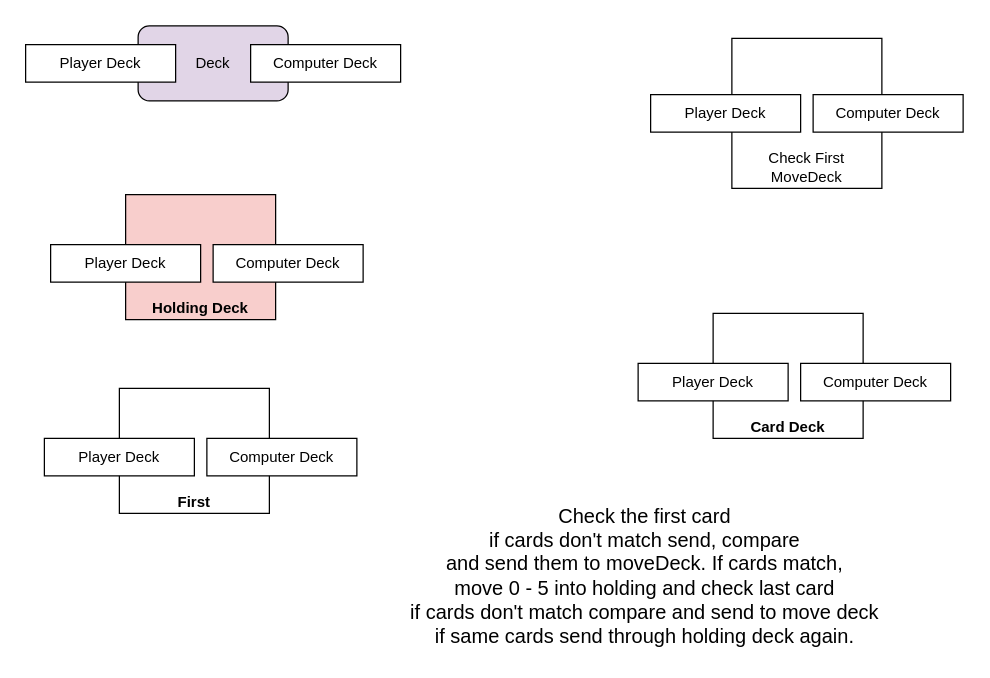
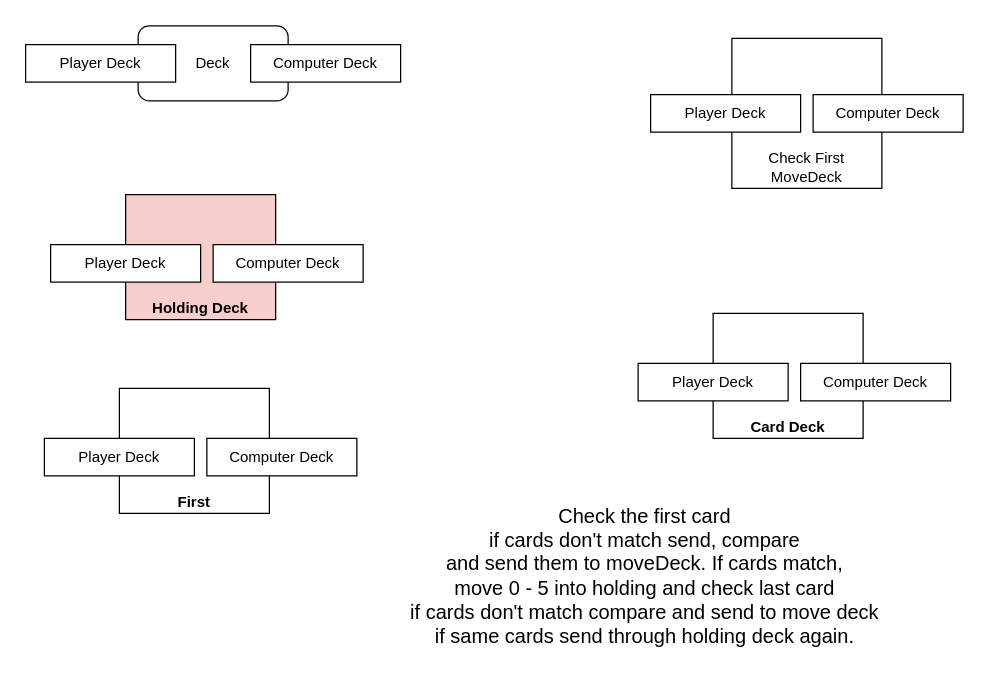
node "Deck": fillcolor #e1d5e7 -> #ffffff
